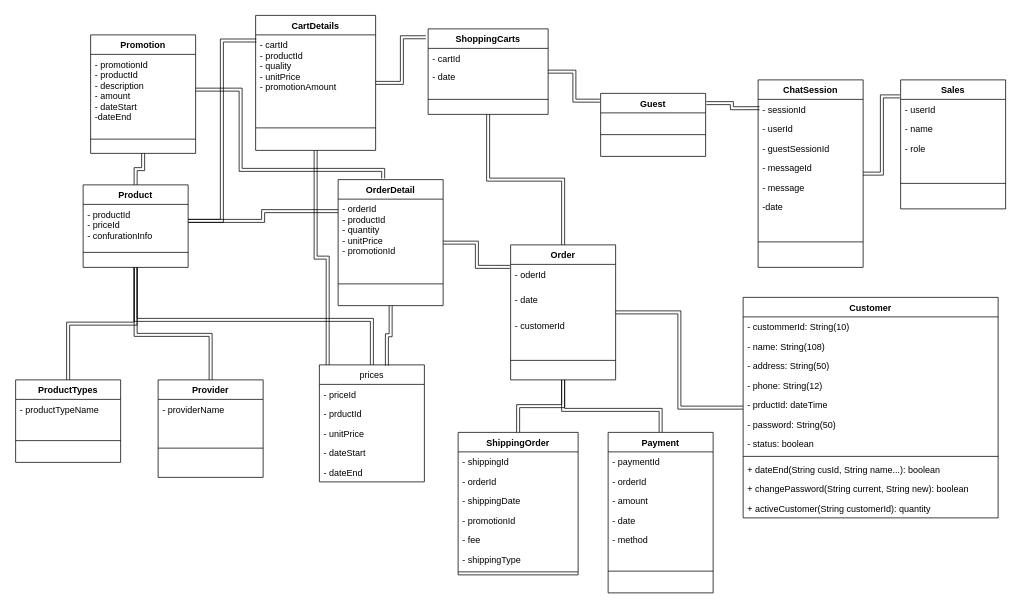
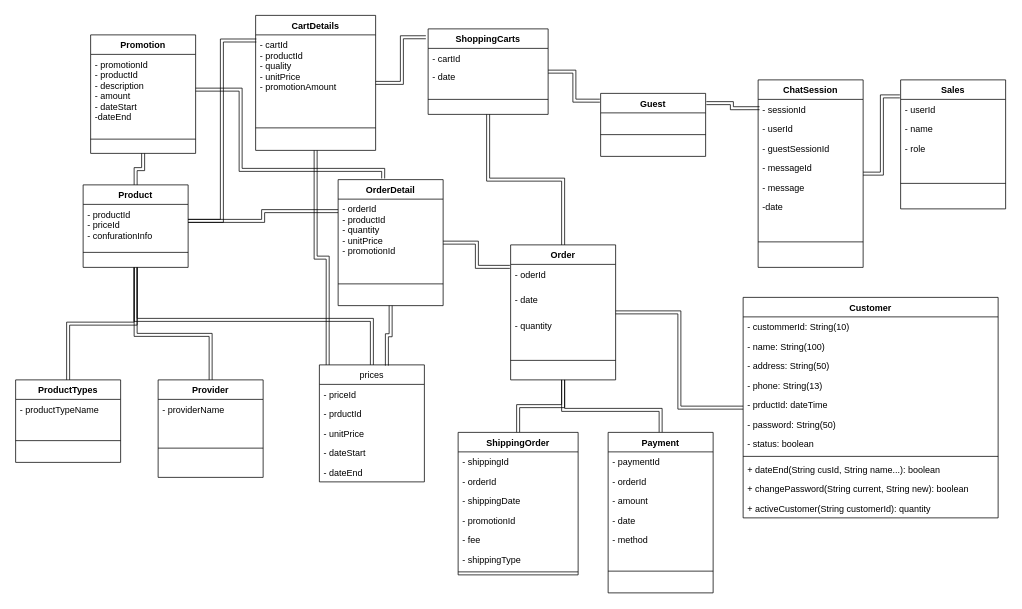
node "- customerId": label "- customerId" -> "- quantity"
node "- name: String(108)": label "- name: String(108)" -> "- name: String(100)"
node "- phone: String(12)": label "- phone: String(12)" -> "- phone: String(13)"
